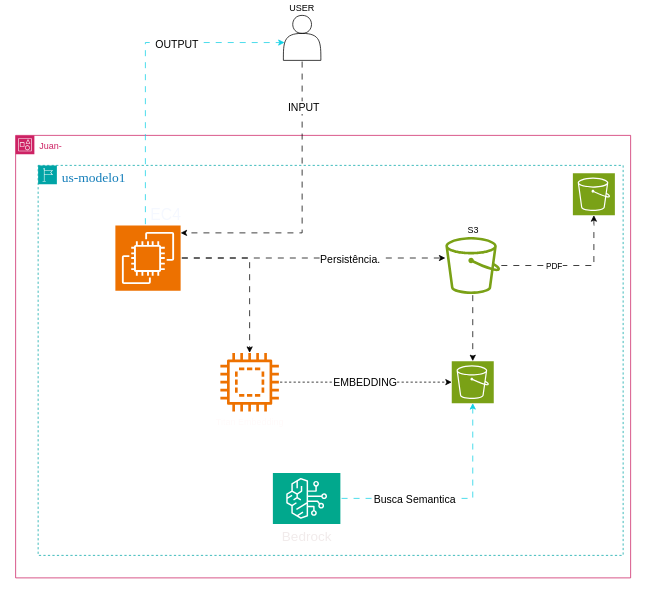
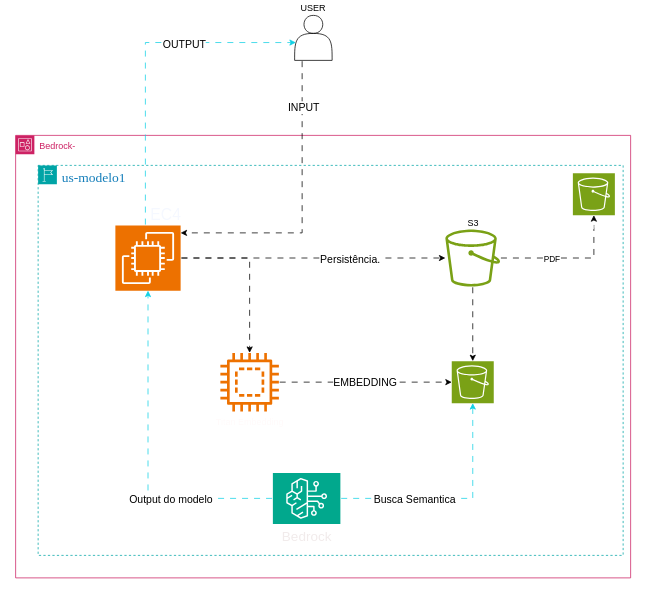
node "USER": moved (302, 38) -> (313, 38)
node "Juan-": label "Juan-" -> "Bedrock-"
node "S3": moved (473, 266) -> (473, 258)
edge "Titan Embedding" -> "Vector": style dashed -> solid
edge "Bedrock" -> "EC4": added, label "Output do modelo"
